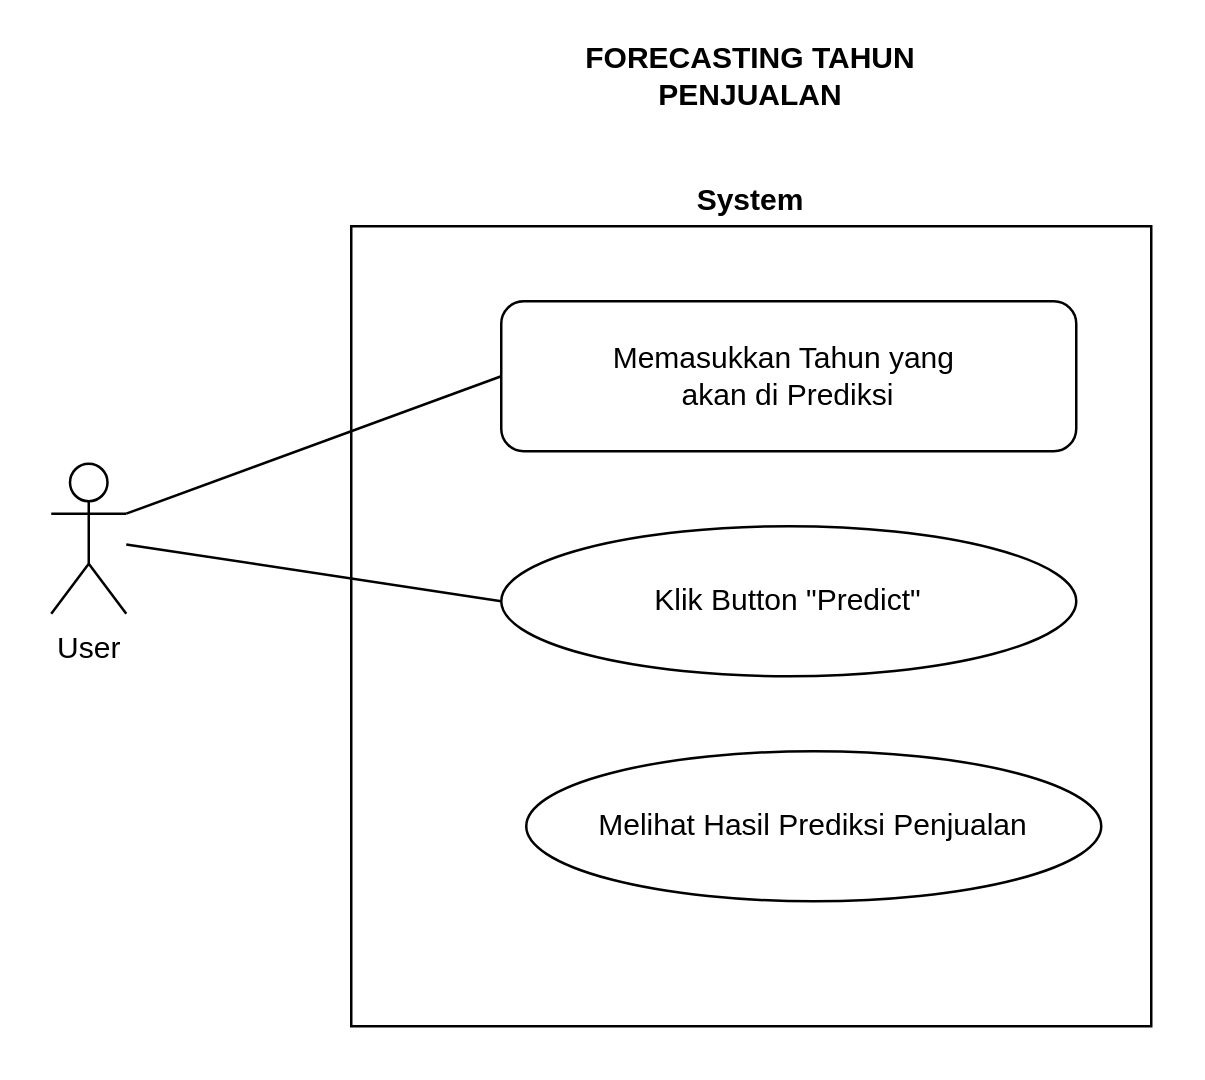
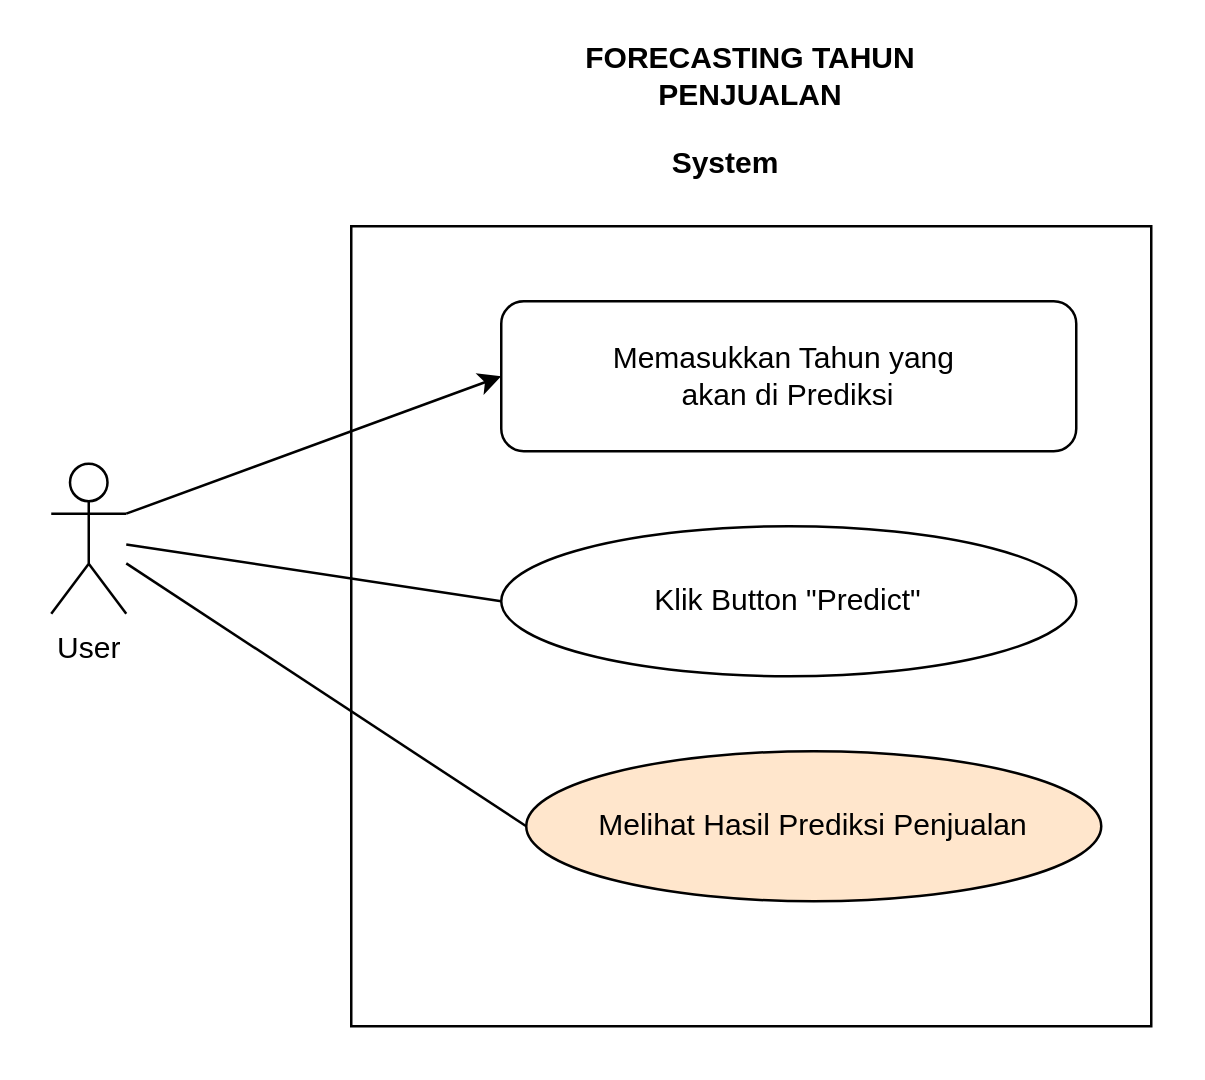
node "System": moved (751, 201) -> (726, 164)
edge "Memasukkan Tahun yang akan di Prediksi" -- "User": arrowhead none -> classic
edge "User" -- "Melihat Hasil Prediksi Penjualan": added
node "Melihat Hasil Prediksi Penjualan": fillcolor #ffffff -> #ffe6cc
